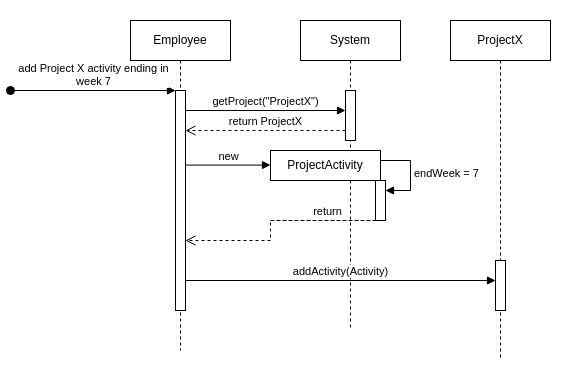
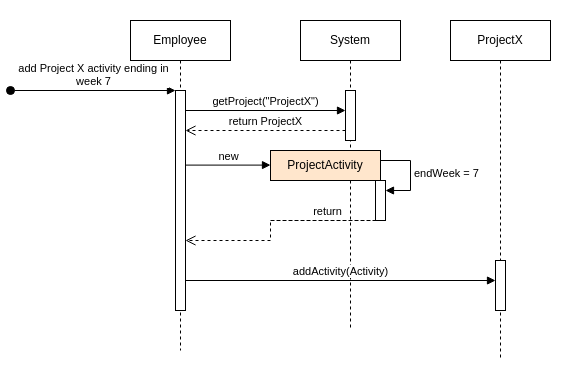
node "ProjectActivity": fillcolor #ffffff -> #ffe6cc
